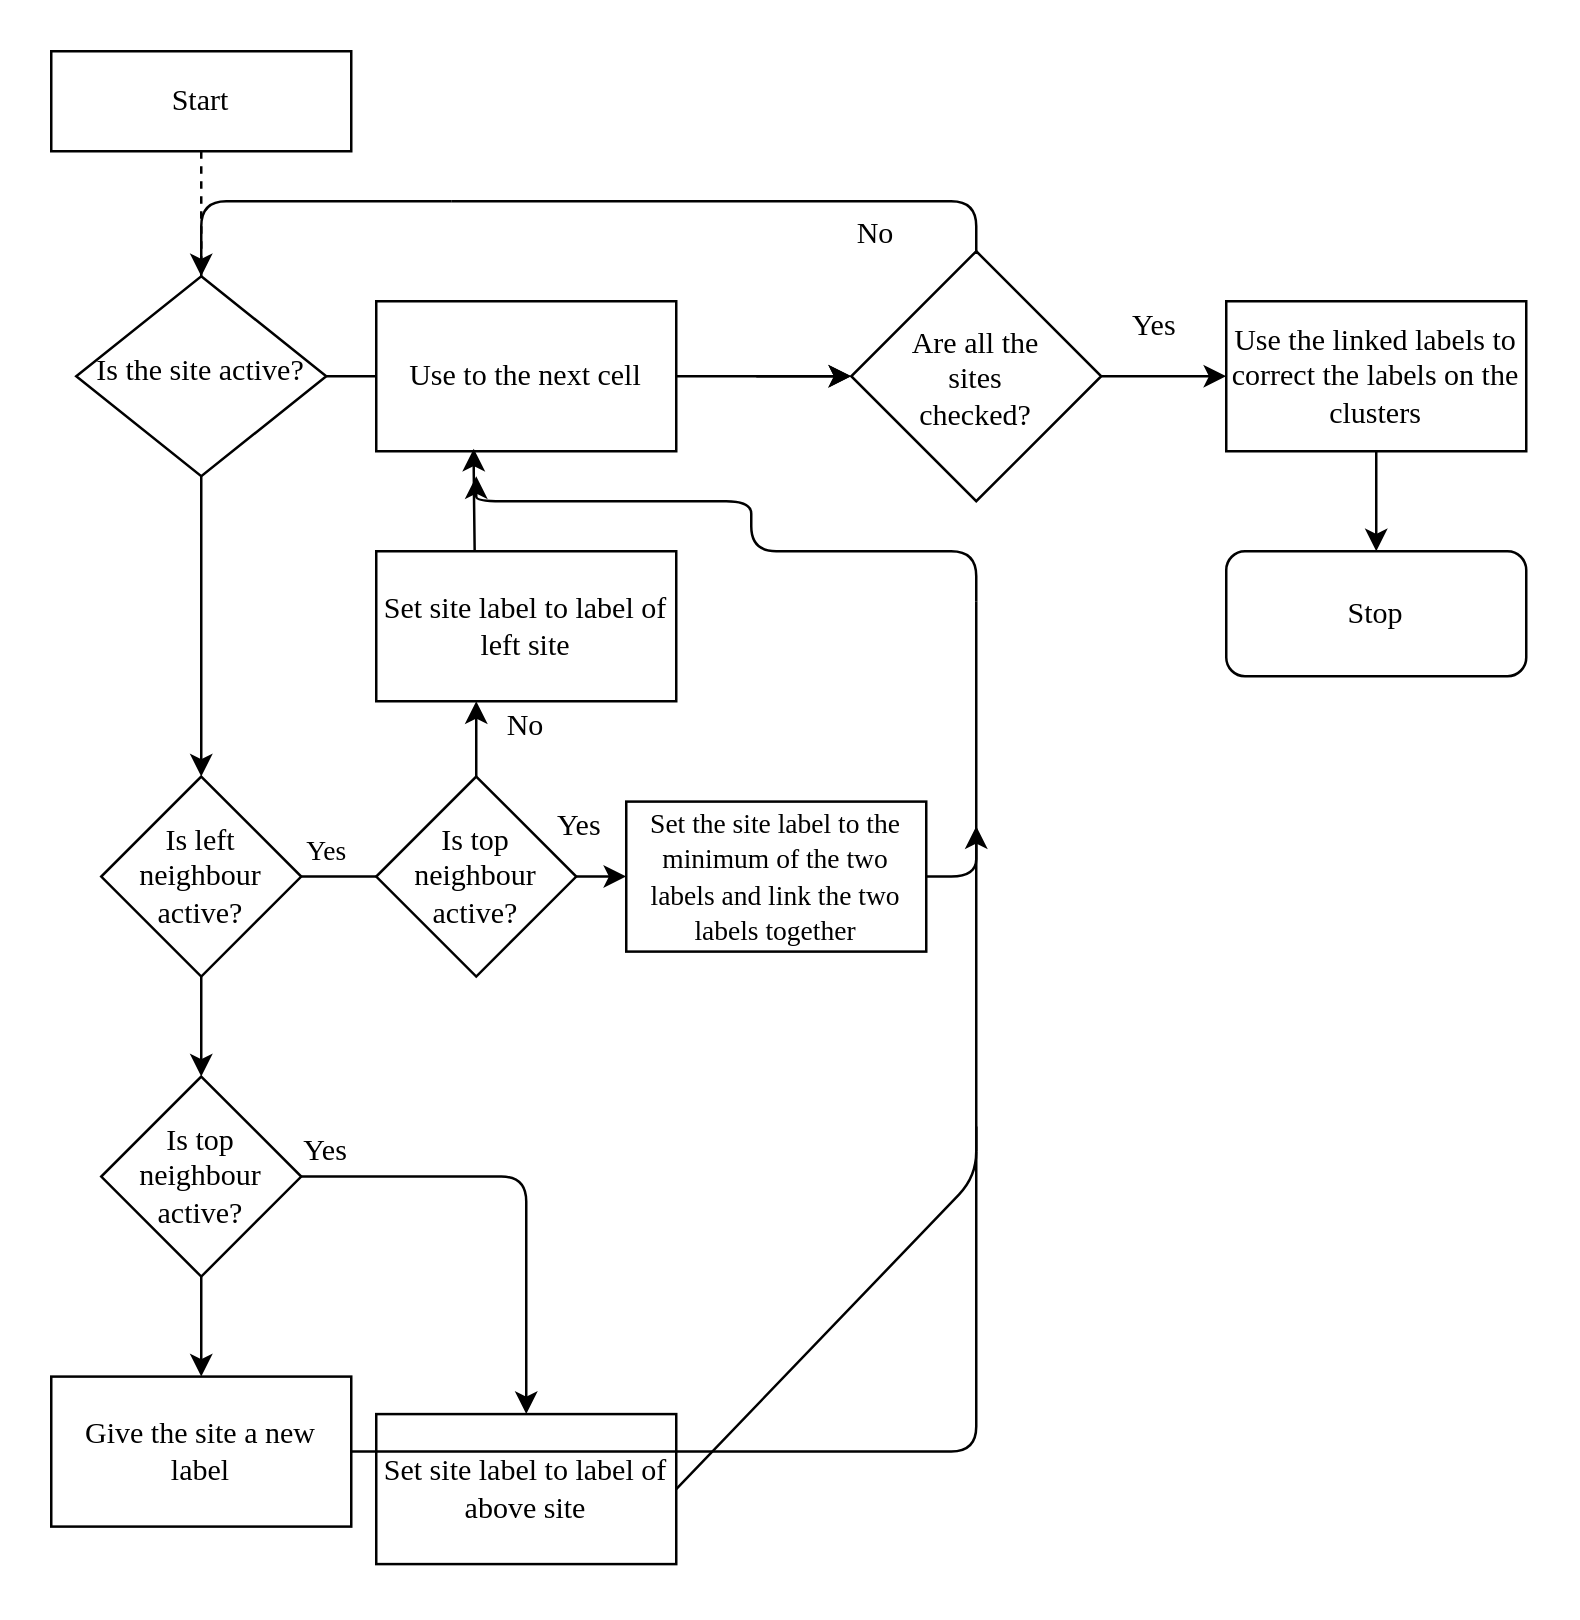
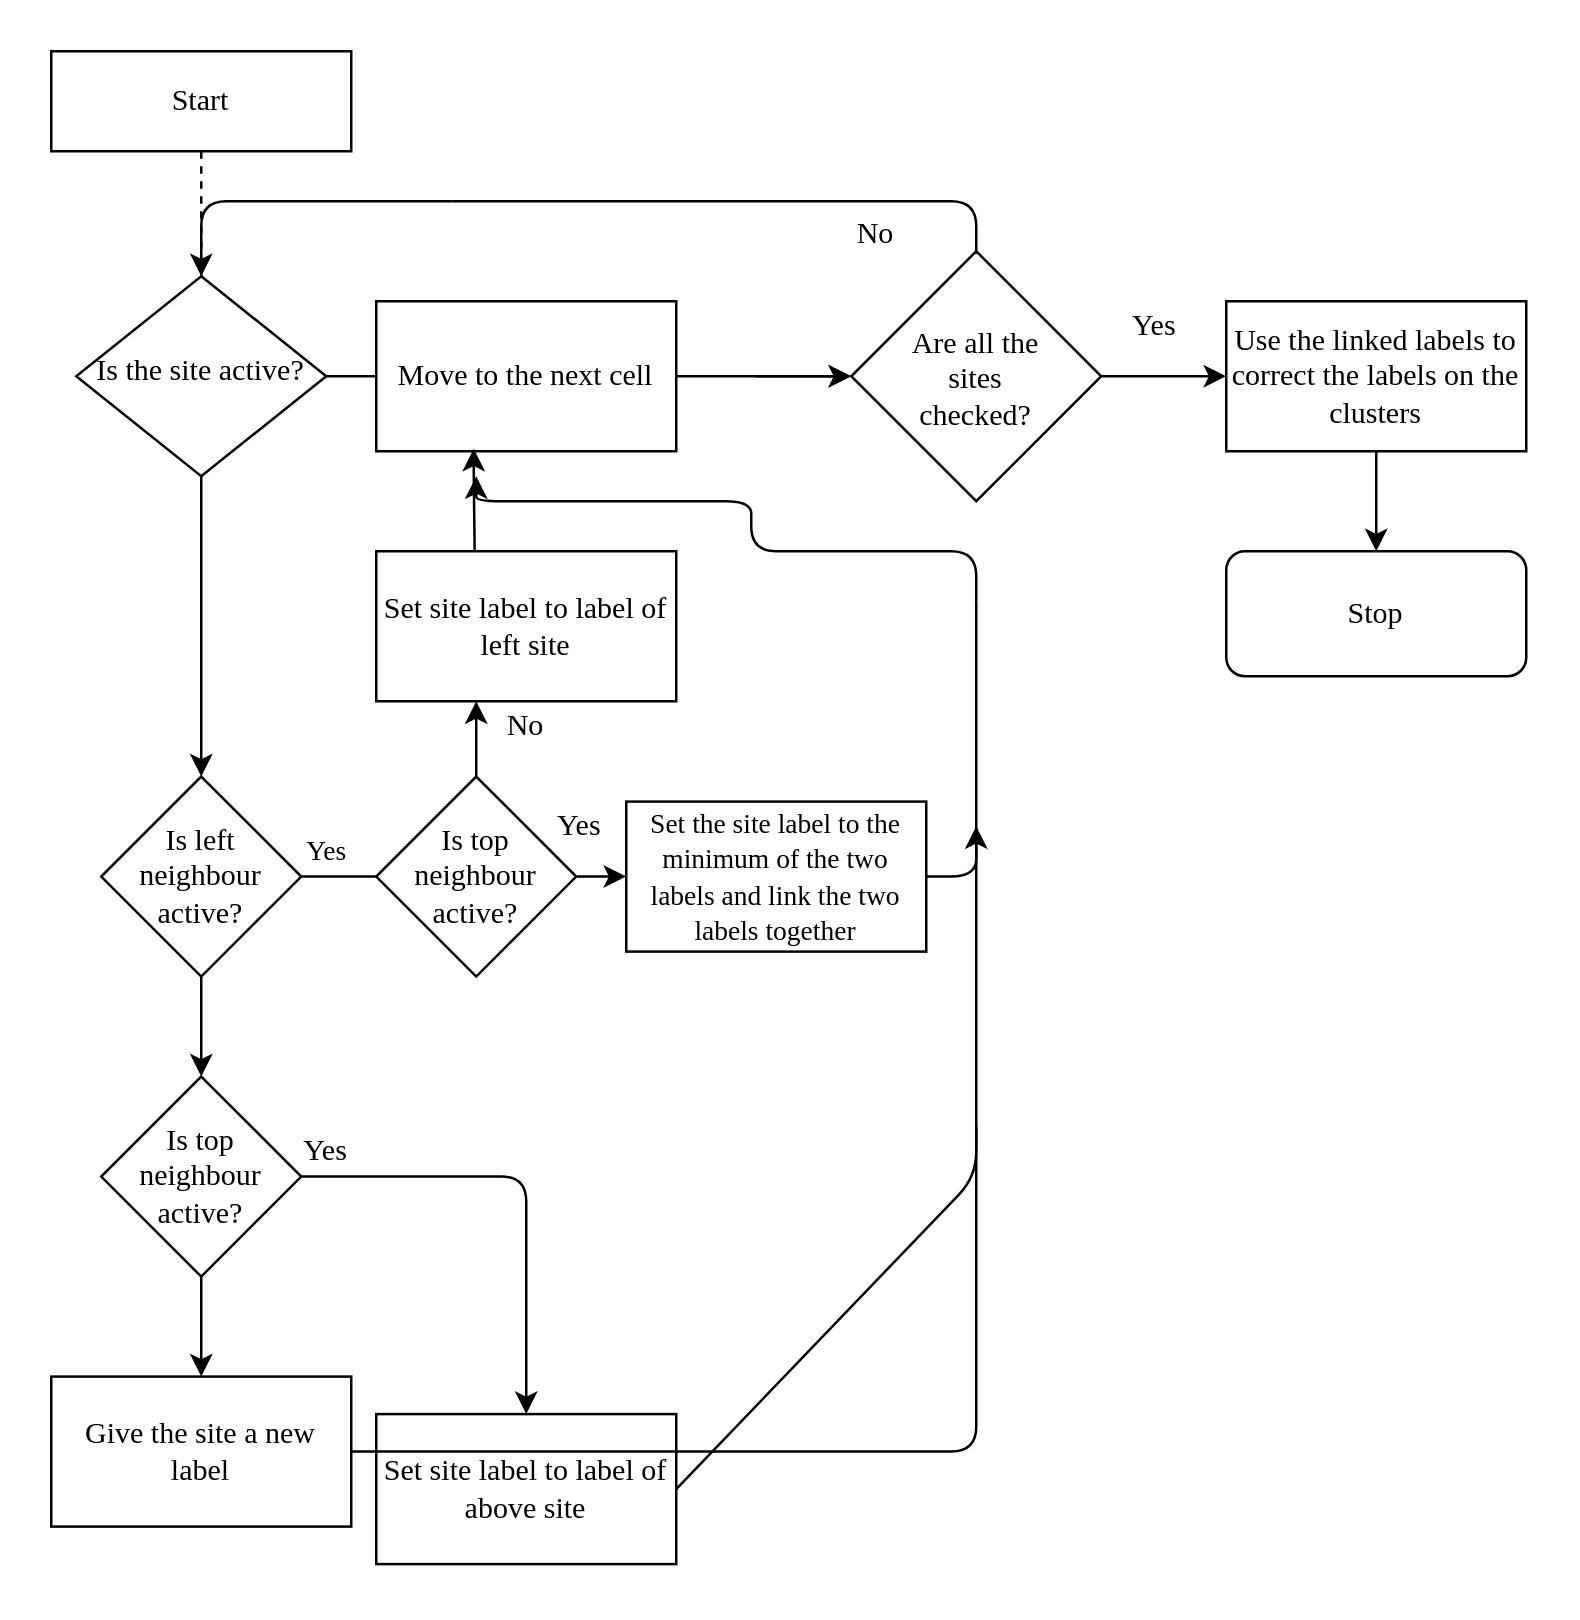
node "Use to the next cell": label "Use to the next cell" -> "Move to the next cell"
